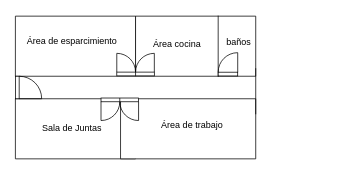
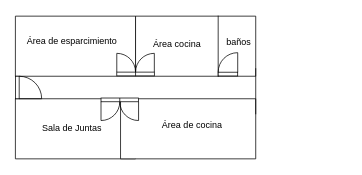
node "Área de trabajo": label "Área de trabajo" -> "Área de cocina"
